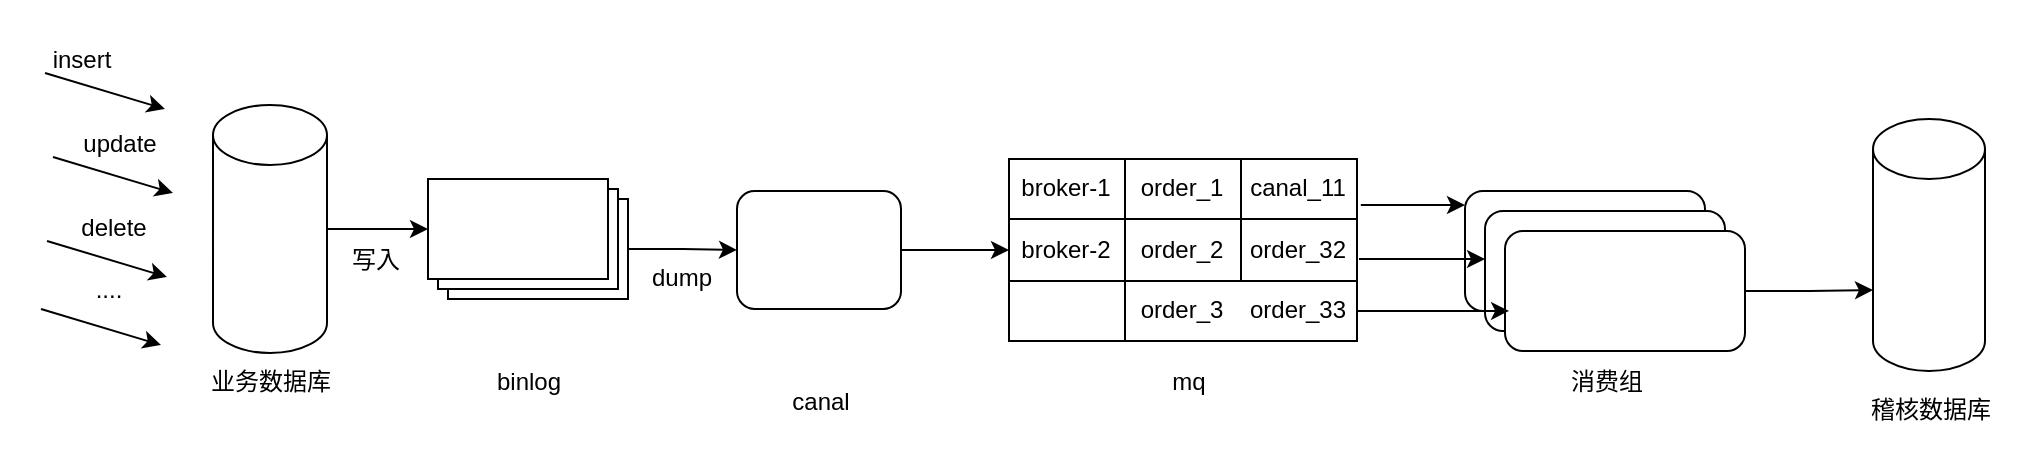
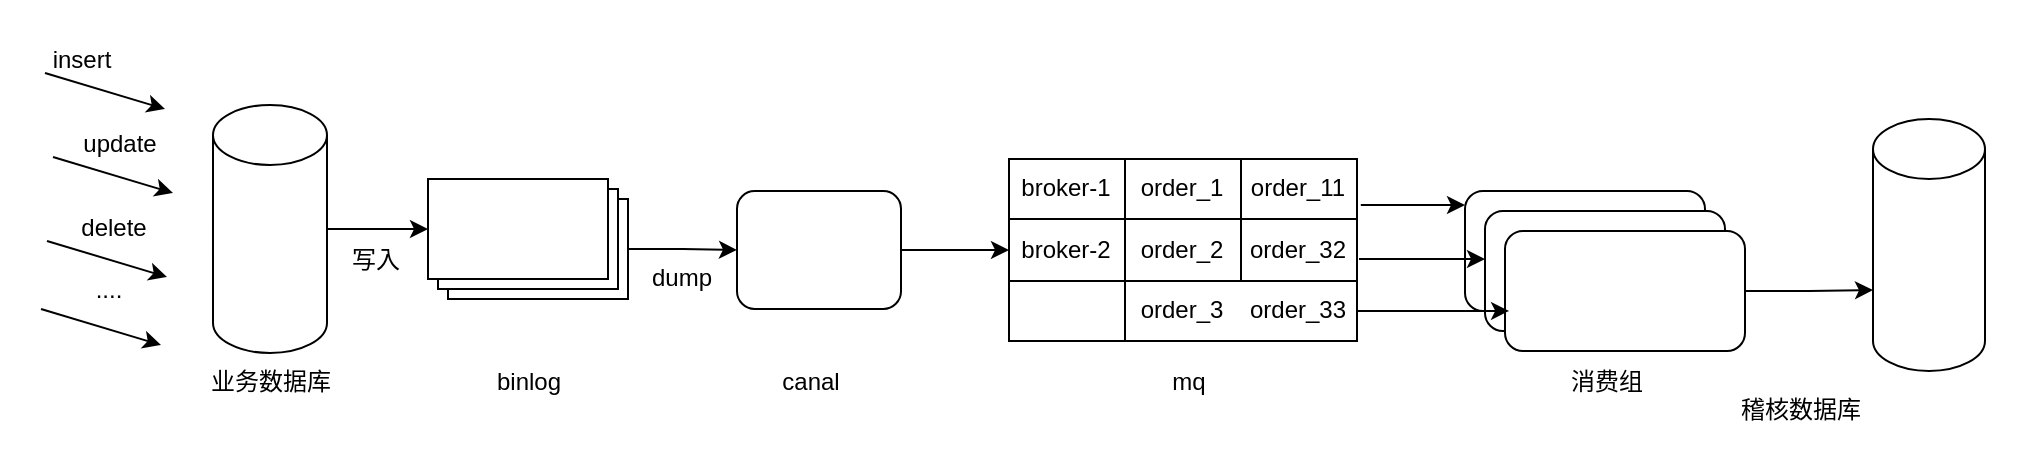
node "canal_11": label "canal_11" -> "order_11"
node "canal": moved (820, 403) -> (810, 383)
node "稽核数据库": moved (1930, 411) -> (1800, 411)
